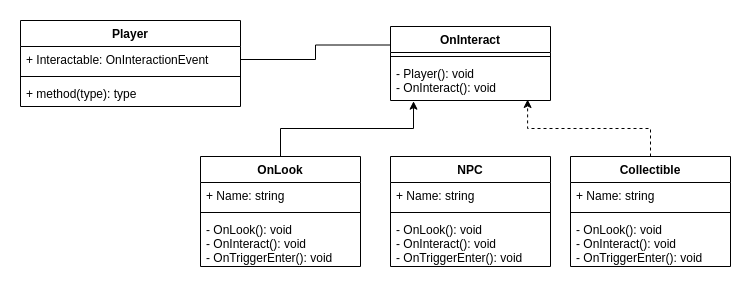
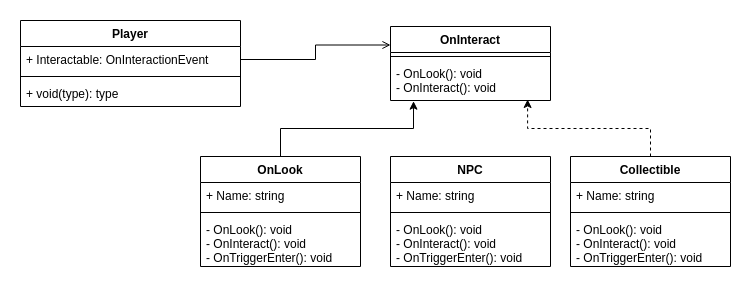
edge "+ Interactable: OnInteractionEvent" -- "OnInteract": arrowhead none -> open
node "- Player(): void - OnInteract(): void": label "- Player(): void - OnInteract(): void" -> "- OnLook(): void - OnInteract(): void"
node "+ method(type): type": label "+ method(type): type" -> "+ void(type): type"
